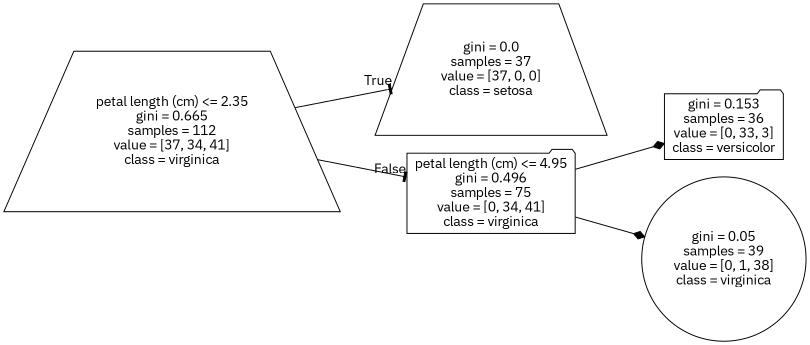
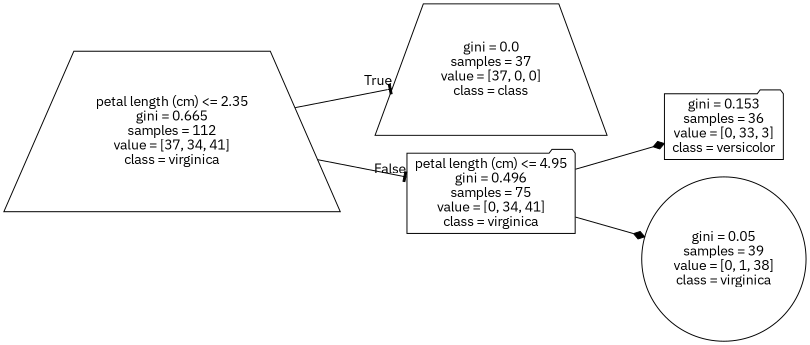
node "gini = 0.0 samples = 37 value = [37, 0, 0] class = setosa": label "gini = 0.0 samples = 37 value = [37, 0, 0] class = setosa" -> "gini = 0.0 samples = 37 value = [37, 0, 0] class = class"
